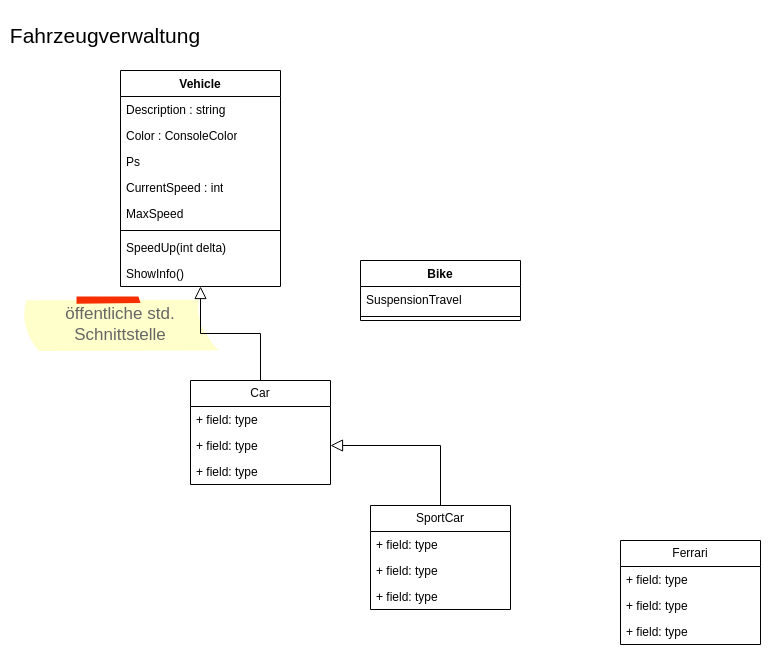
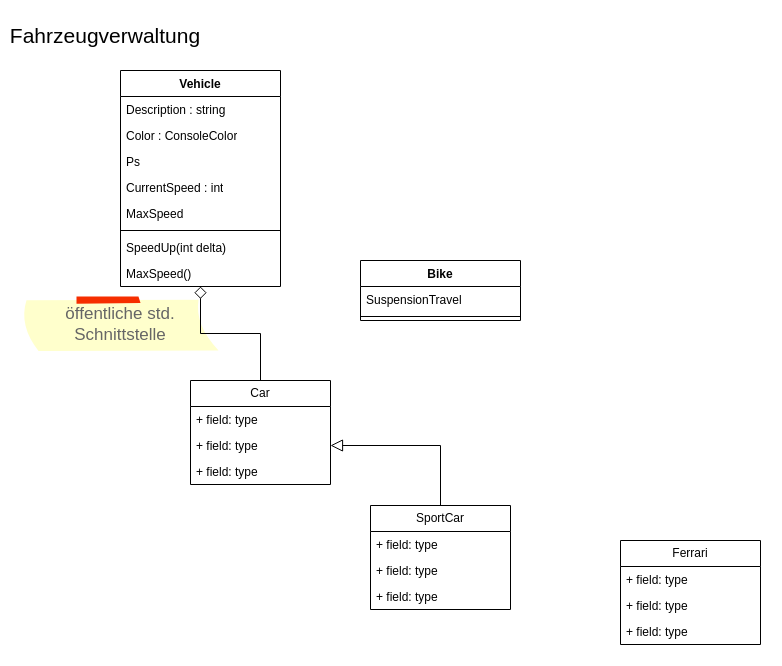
node "ShowInfo()": label "ShowInfo()" -> "MaxSpeed()"
edge "Car" -> "Vehicle": arrowhead block -> diamond
